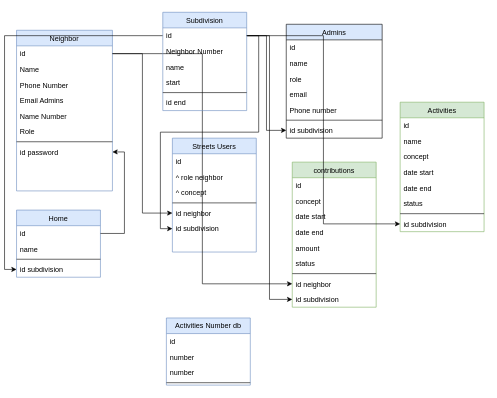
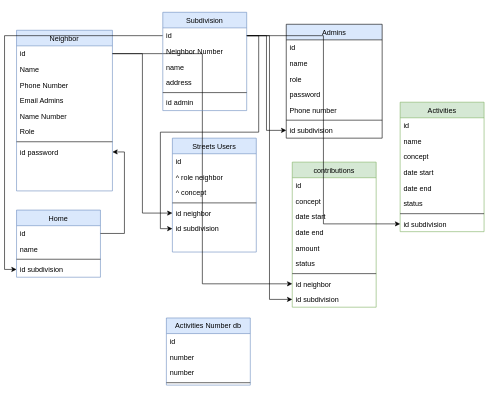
node "start": label "start" -> "address"
node "email": label "email" -> "password"
node "id end": label "id end" -> "id admin"
